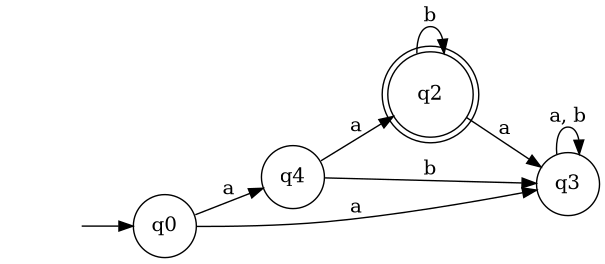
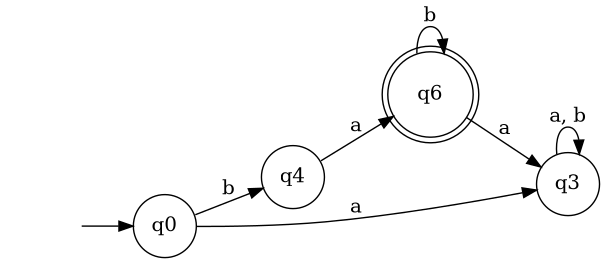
node "q2": label "q2" -> "q6"
edge "q4" -> "q3": removed, label "b"
edge "q0" -> "q4": label "a" -> "b"
